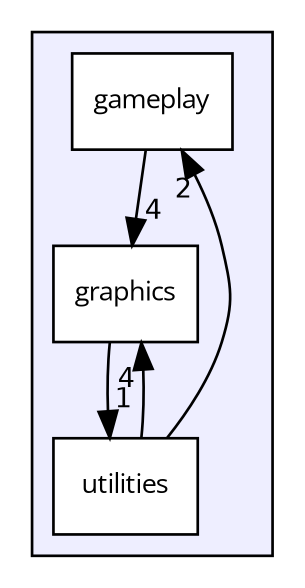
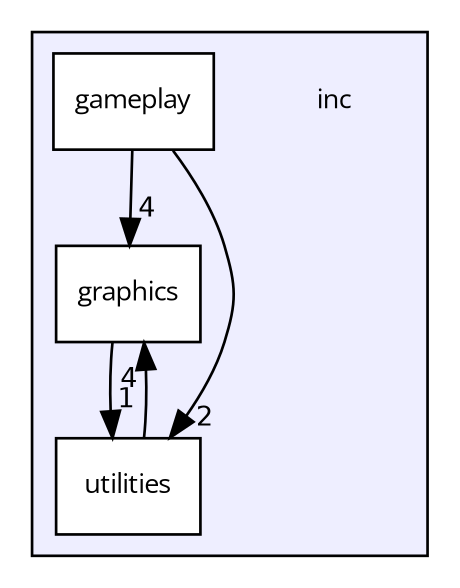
node "inc": added
edge "utilities" -> "gameplay": reversed
